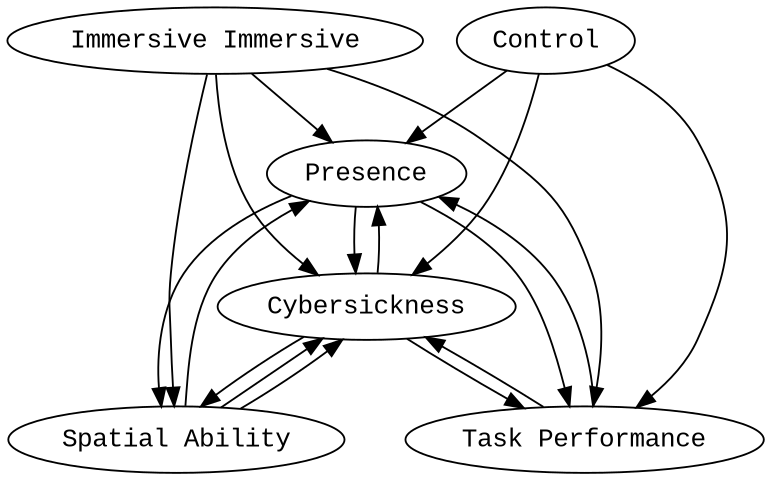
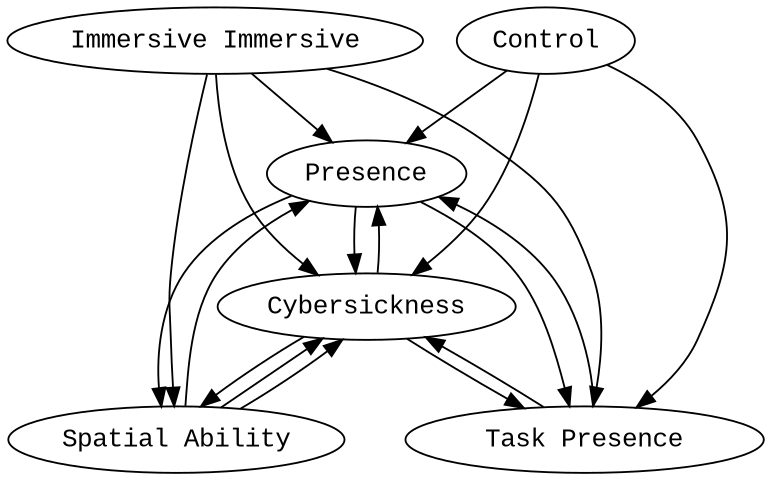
node "Task Performance": label "Task Performance" -> "Task Presence"
